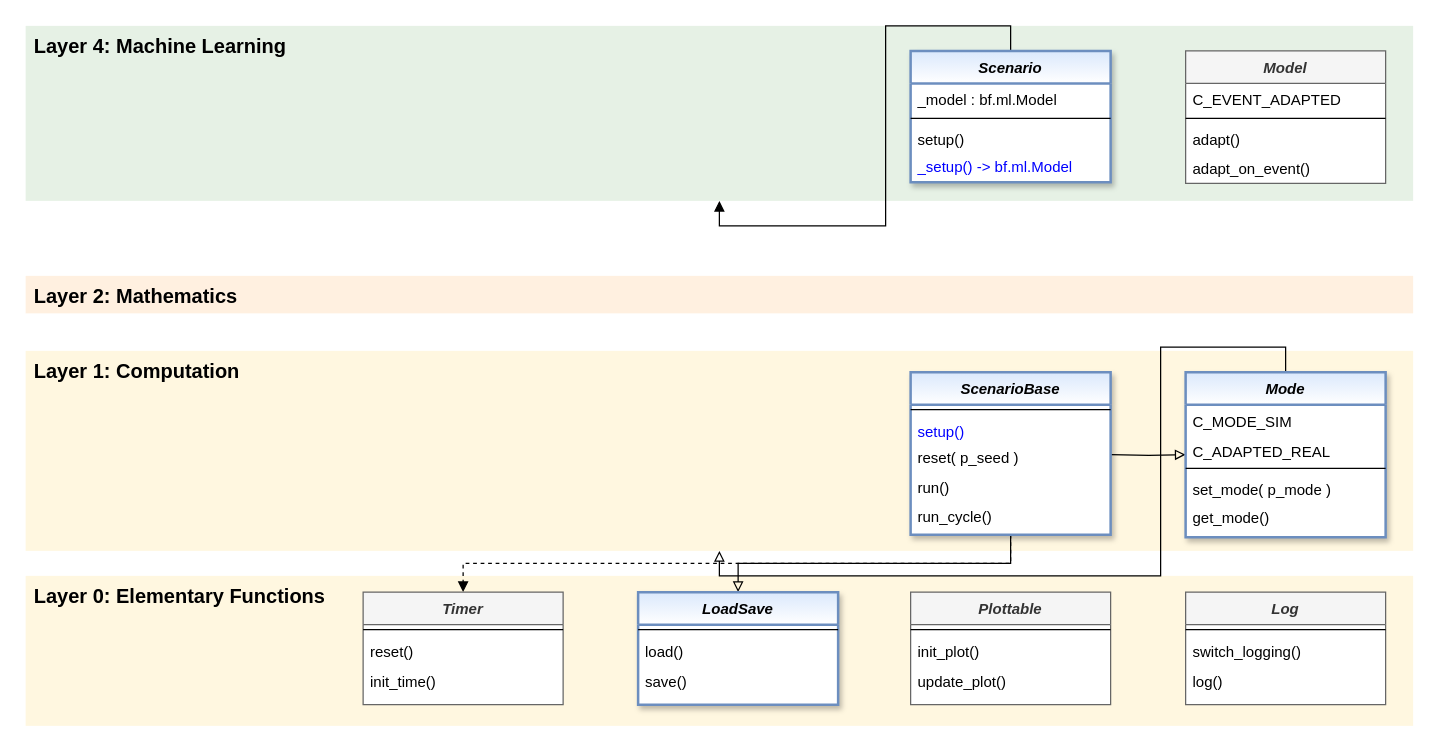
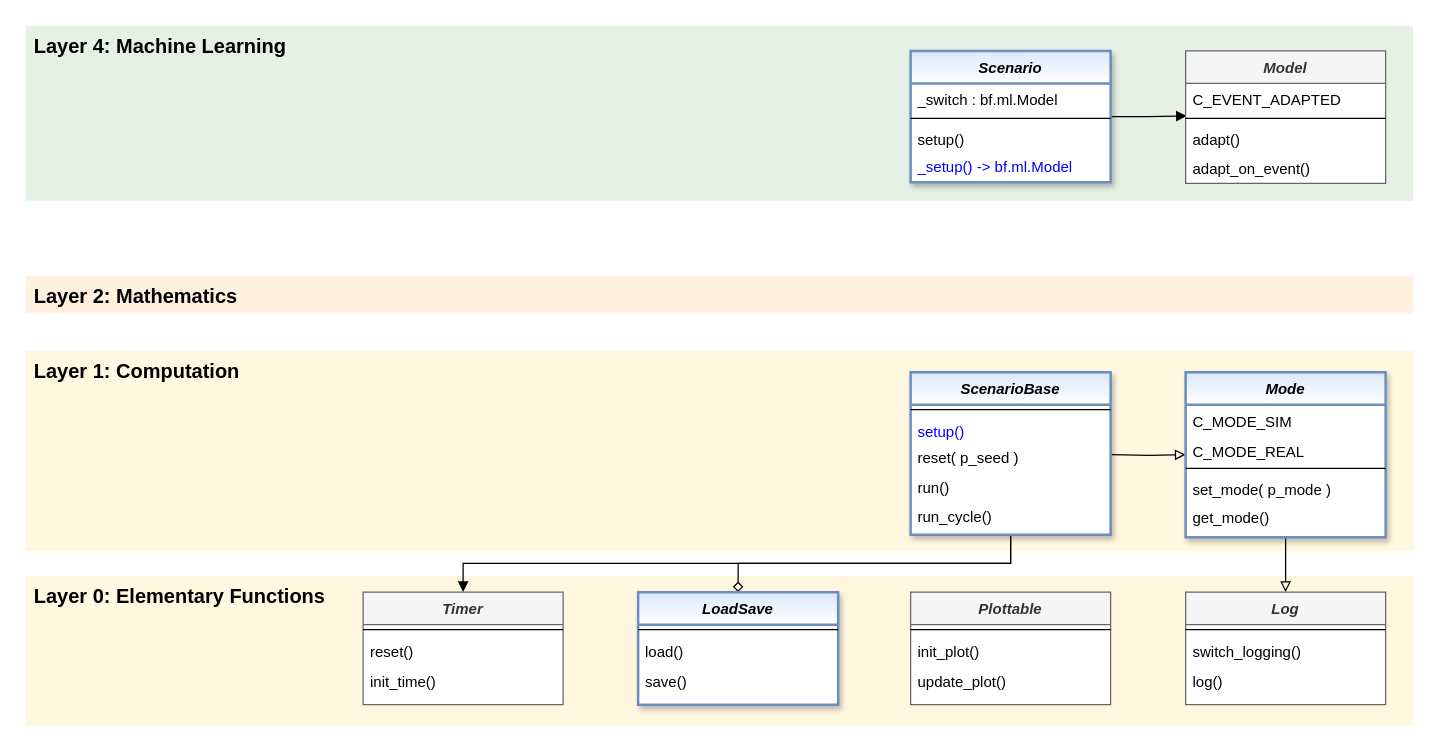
node "_model : bf.ml.Model": label "_model : bf.ml.Model" -> "_switch : bf.ml.Model"
edge "Scenario" -> "Layer 4: Machine Learning": now "Scenario" -> "adapt()"
node "C_ADAPTED_REAL": label "C_ADAPTED_REAL" -> "C_MODE_REAL"
edge "ScenarioBase" -> "Timer": style dashed -> solid
edge "Mode" -> "Layer 1: Computation": now "Mode" -> "Log"
edge "ScenarioBase" -> "LoadSave": arrowhead block -> diamond
